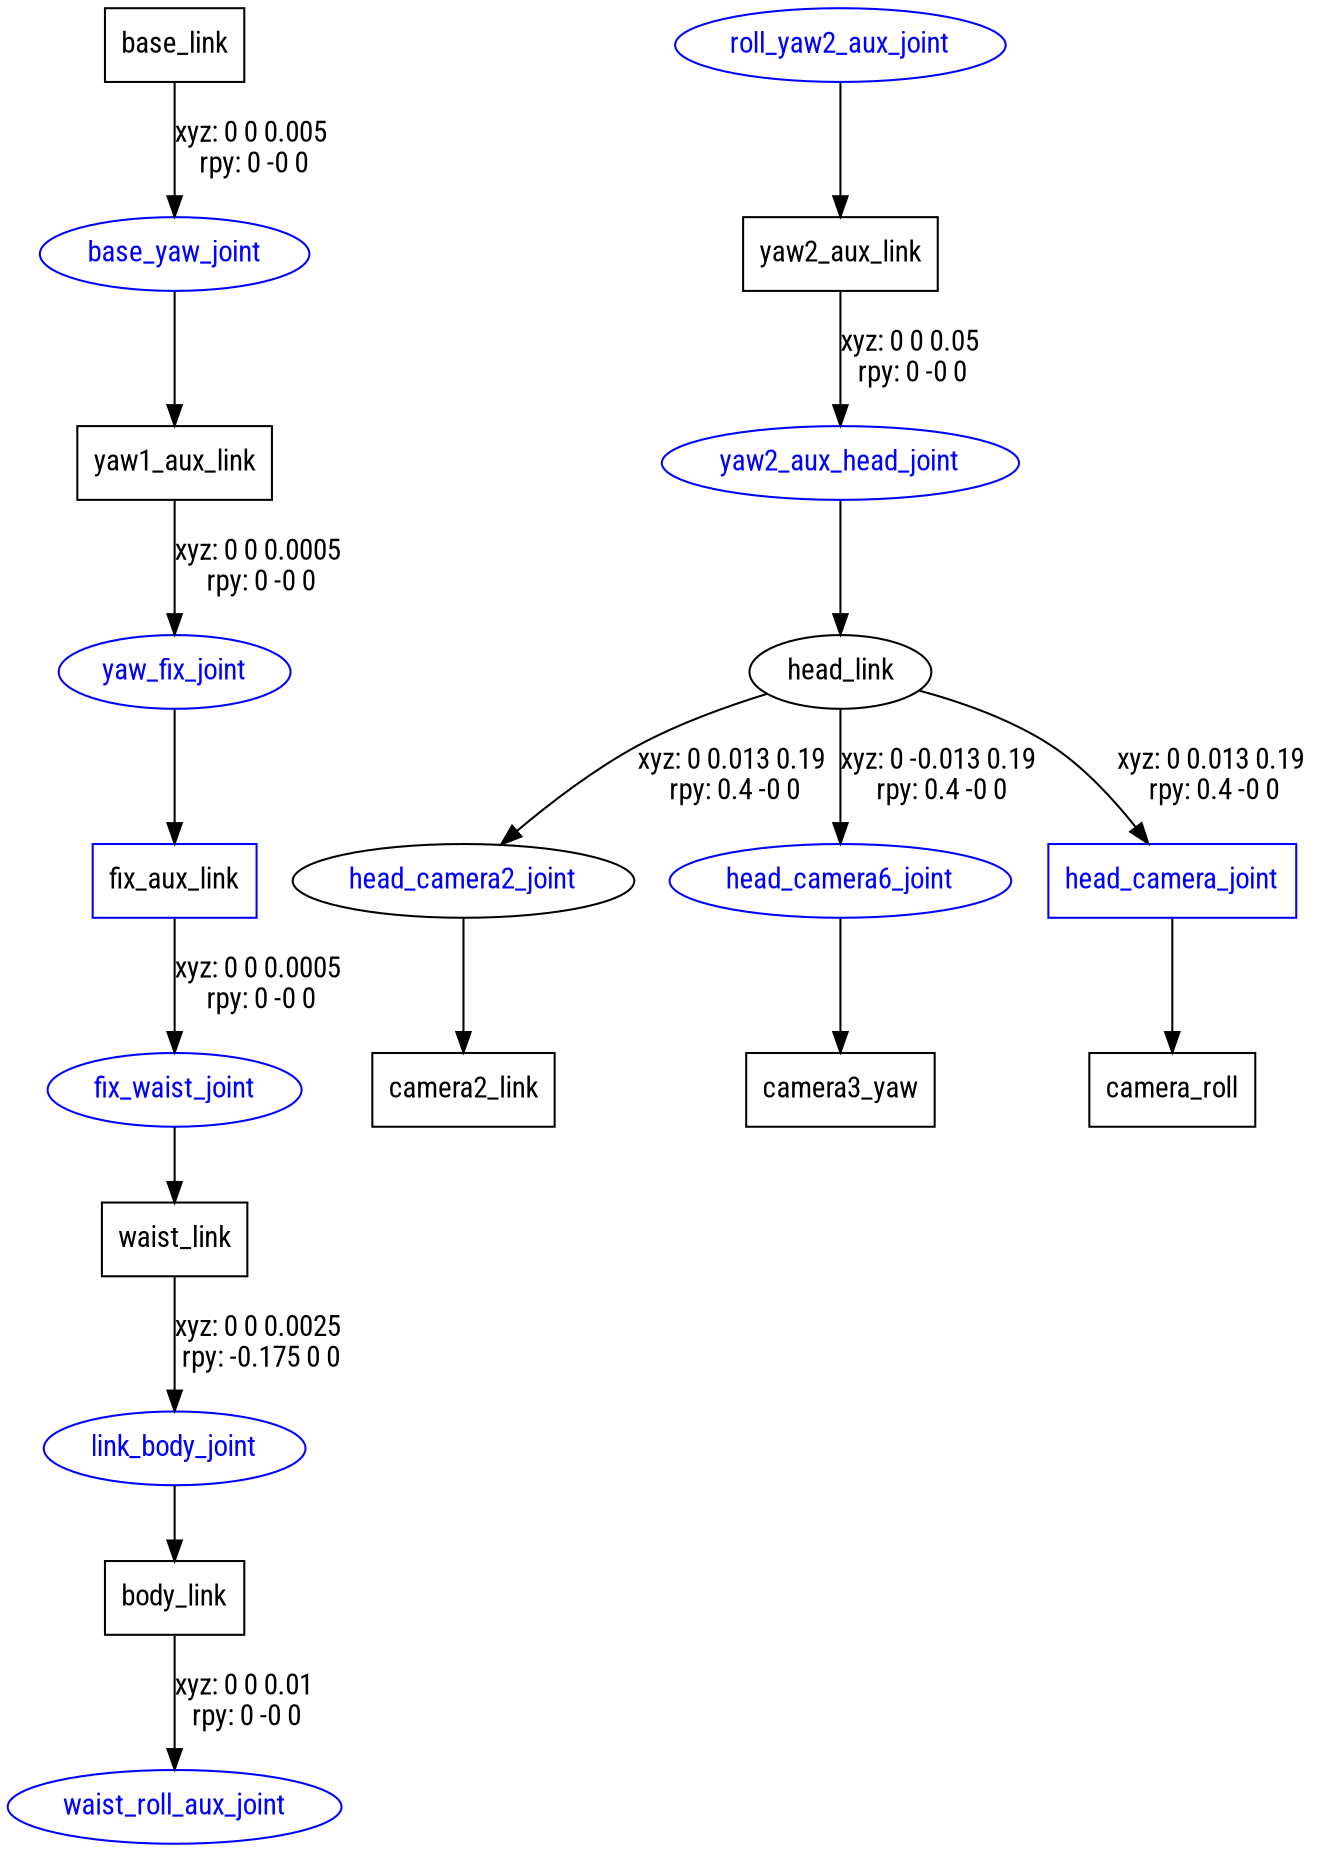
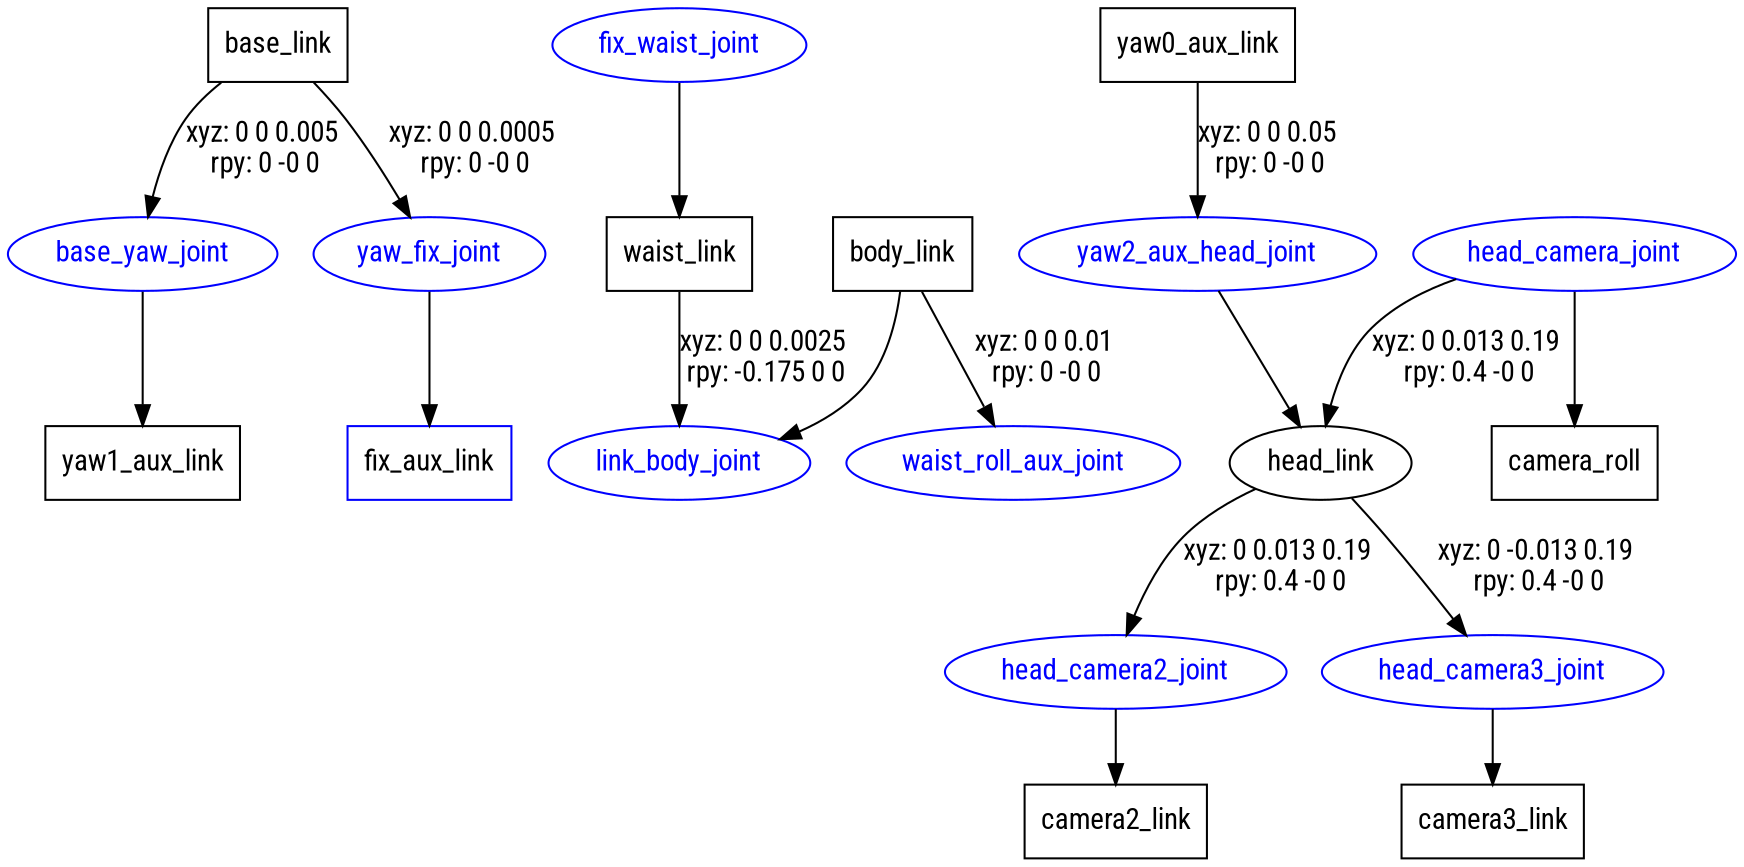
node "roll_yaw2_aux_joint": removed
node "yaw2_aux_link": label "yaw2_aux_link" -> "yaw0_aux_link"
edge "yaw1_aux_link" -> "yaw_fix_joint": now "base_link" -> "yaw_fix_joint"
edge "head_link" -> "head_camera_joint": reversed
node "head_camera2_joint": color black -> blue
node "head_camera6_joint": label "head_camera6_joint" -> "head_camera3_joint"
node "head_camera_joint": shape box -> ellipse
edge "fix_aux_link" -> "fix_waist_joint": removed, label "xyz: 0 0 0.0005 rpy: 0 -0 0"
node "camera3_yaw": label "camera3_yaw" -> "camera3_link"
edge "link_body_joint" -> "body_link": reversed
